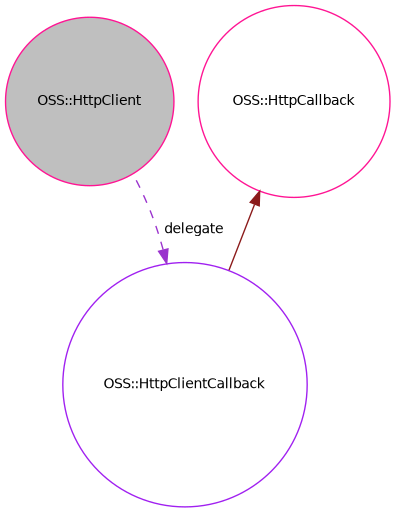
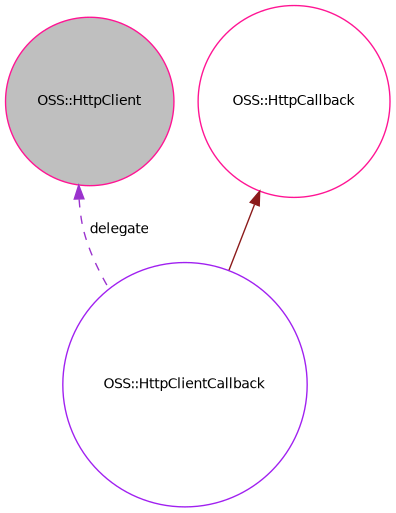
edge "OSS::HttpClient" -> "OSS::HttpClientCallback": reversed
